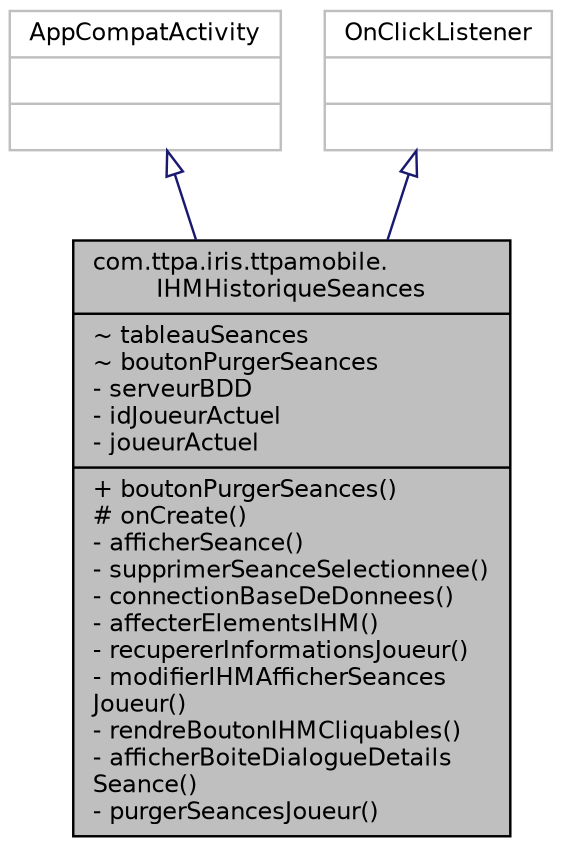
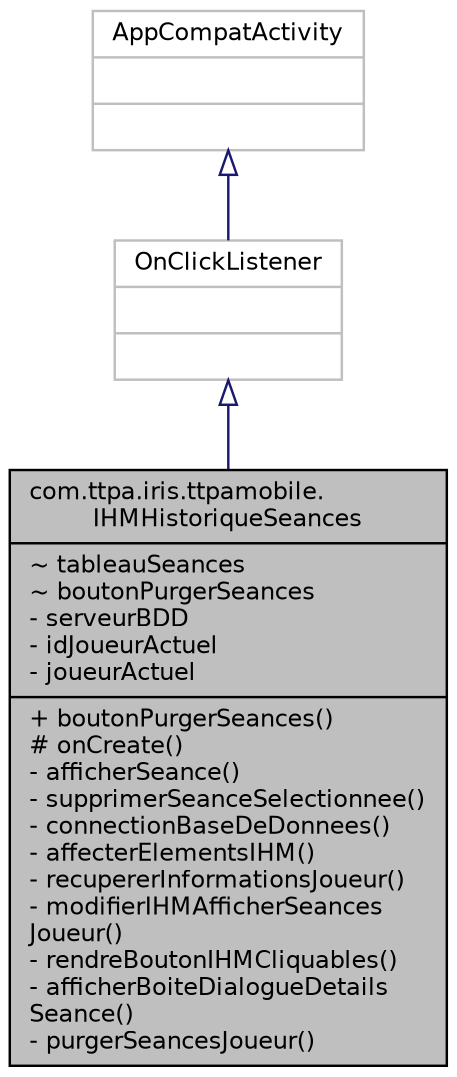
edge "com.ttpa.iris.ttpamobile." -> "AppCompatActivity": now "OnClickListener" -> "AppCompatActivity"
